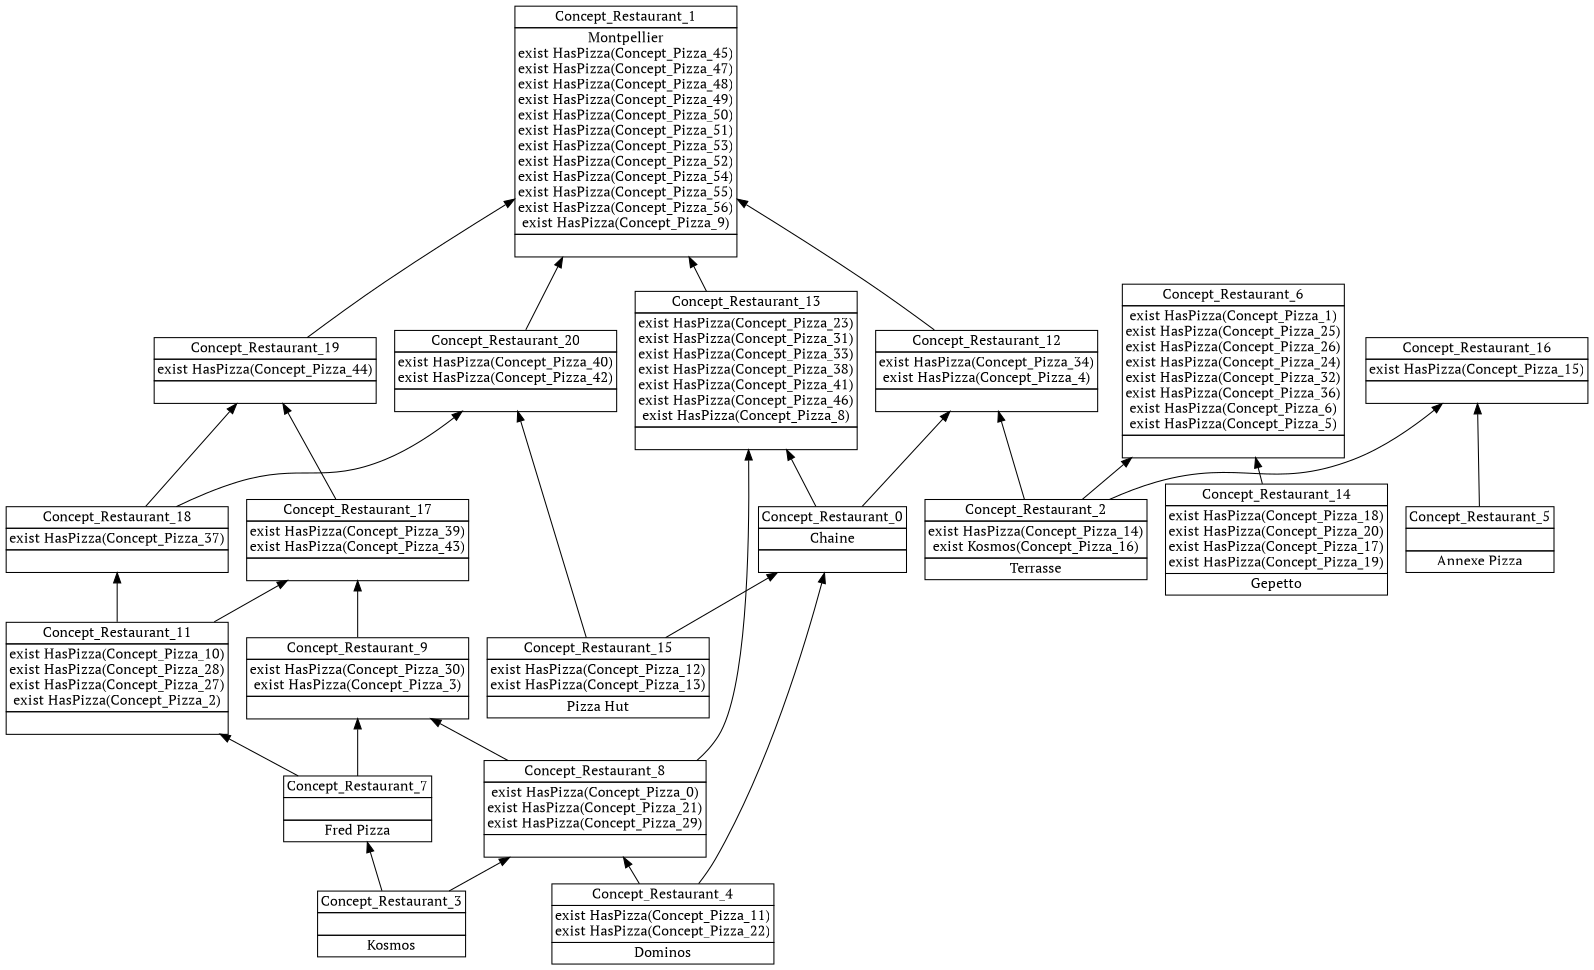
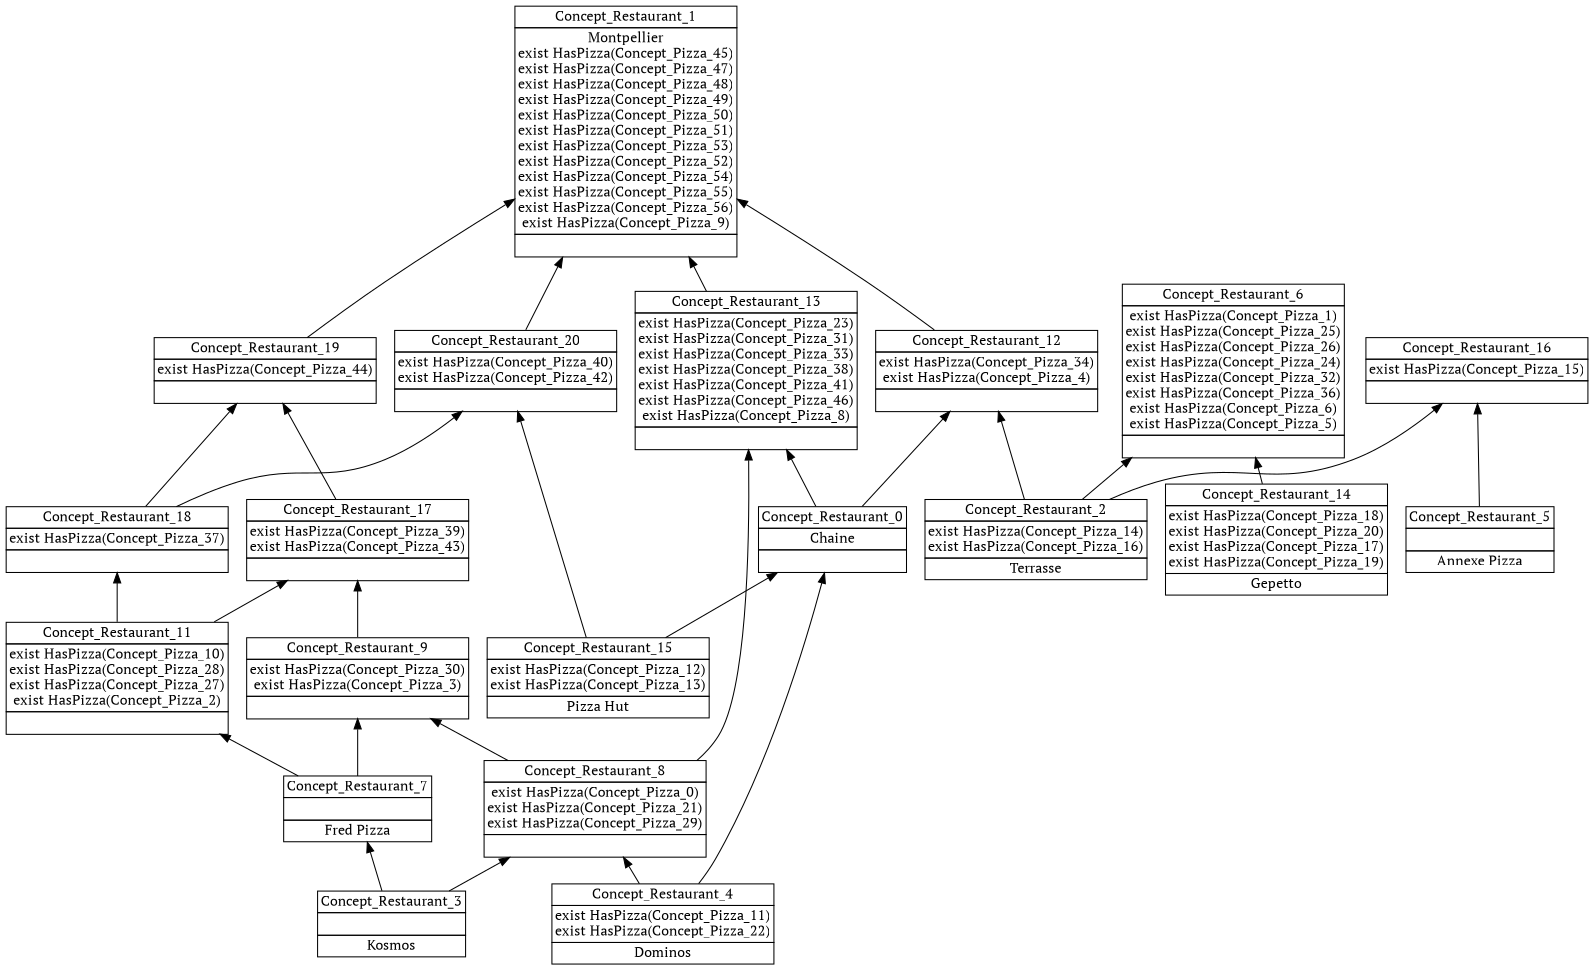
node "Concept_Restaurant_2": text "exist Kosmos(Concept_Pizza_16)" -> "exist HasPizza(Concept_Pizza_16)"
